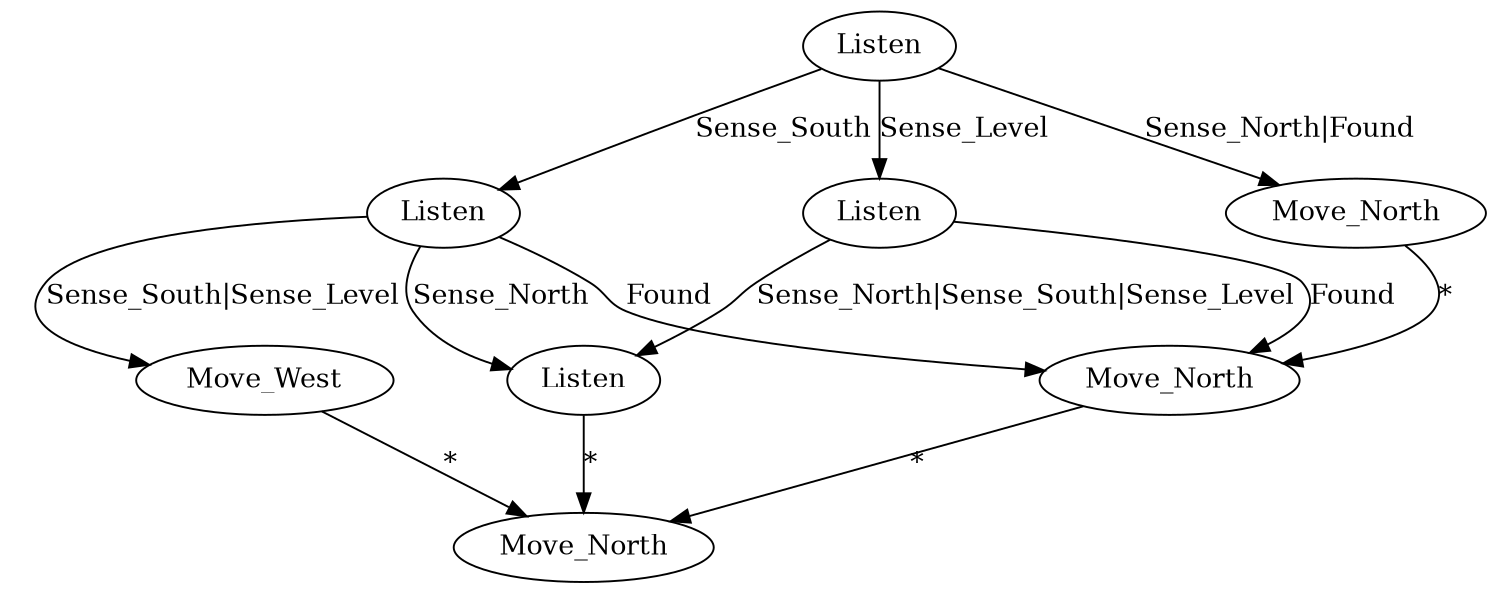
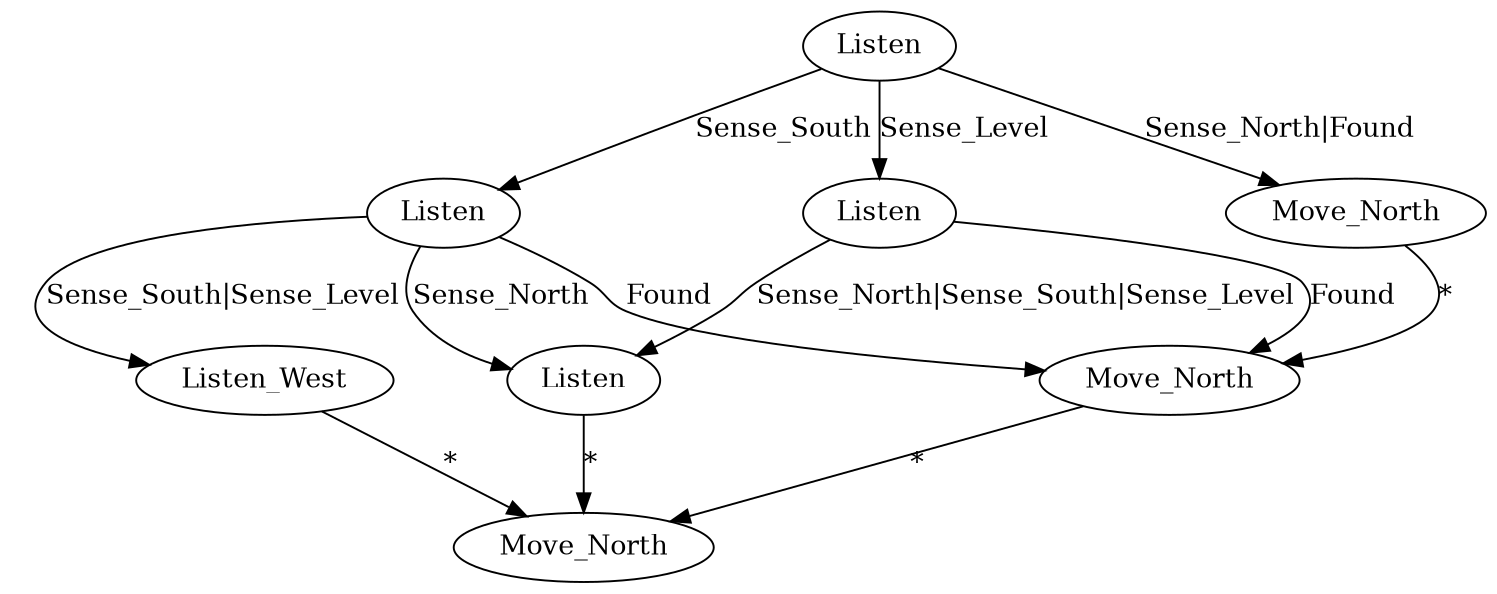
node "Move_West": label "Move_West" -> "Listen_West"
